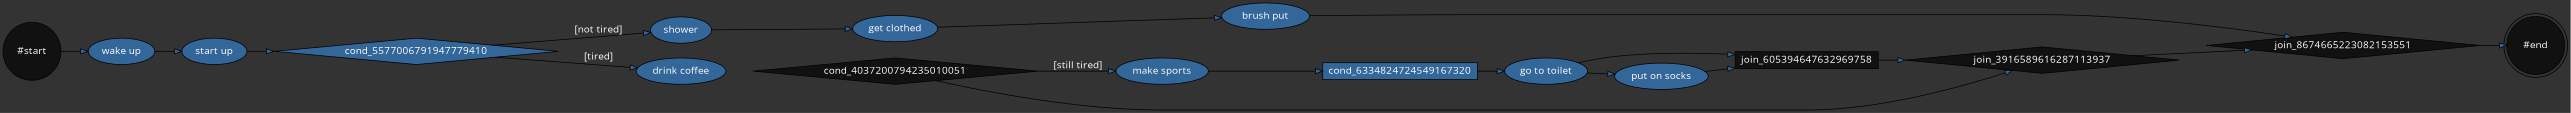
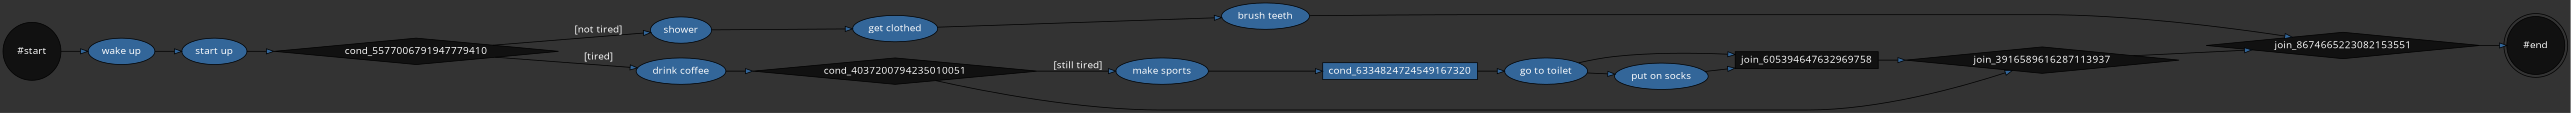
node "brush put": label "brush put" -> "brush teeth"
node "cond_5577006791947779410": fillcolor #336699 -> #111111
edge "drink coffee" -> "cond_4037200794235010051": added
